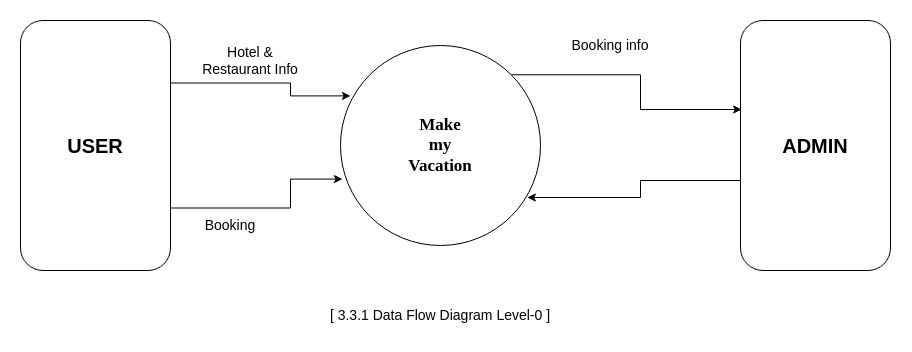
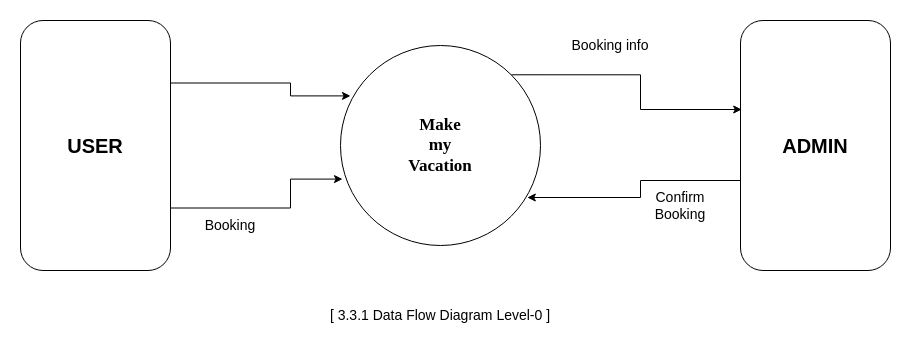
node "Hotel & Restaurant Info": removed
node "Confirm Booking": added
